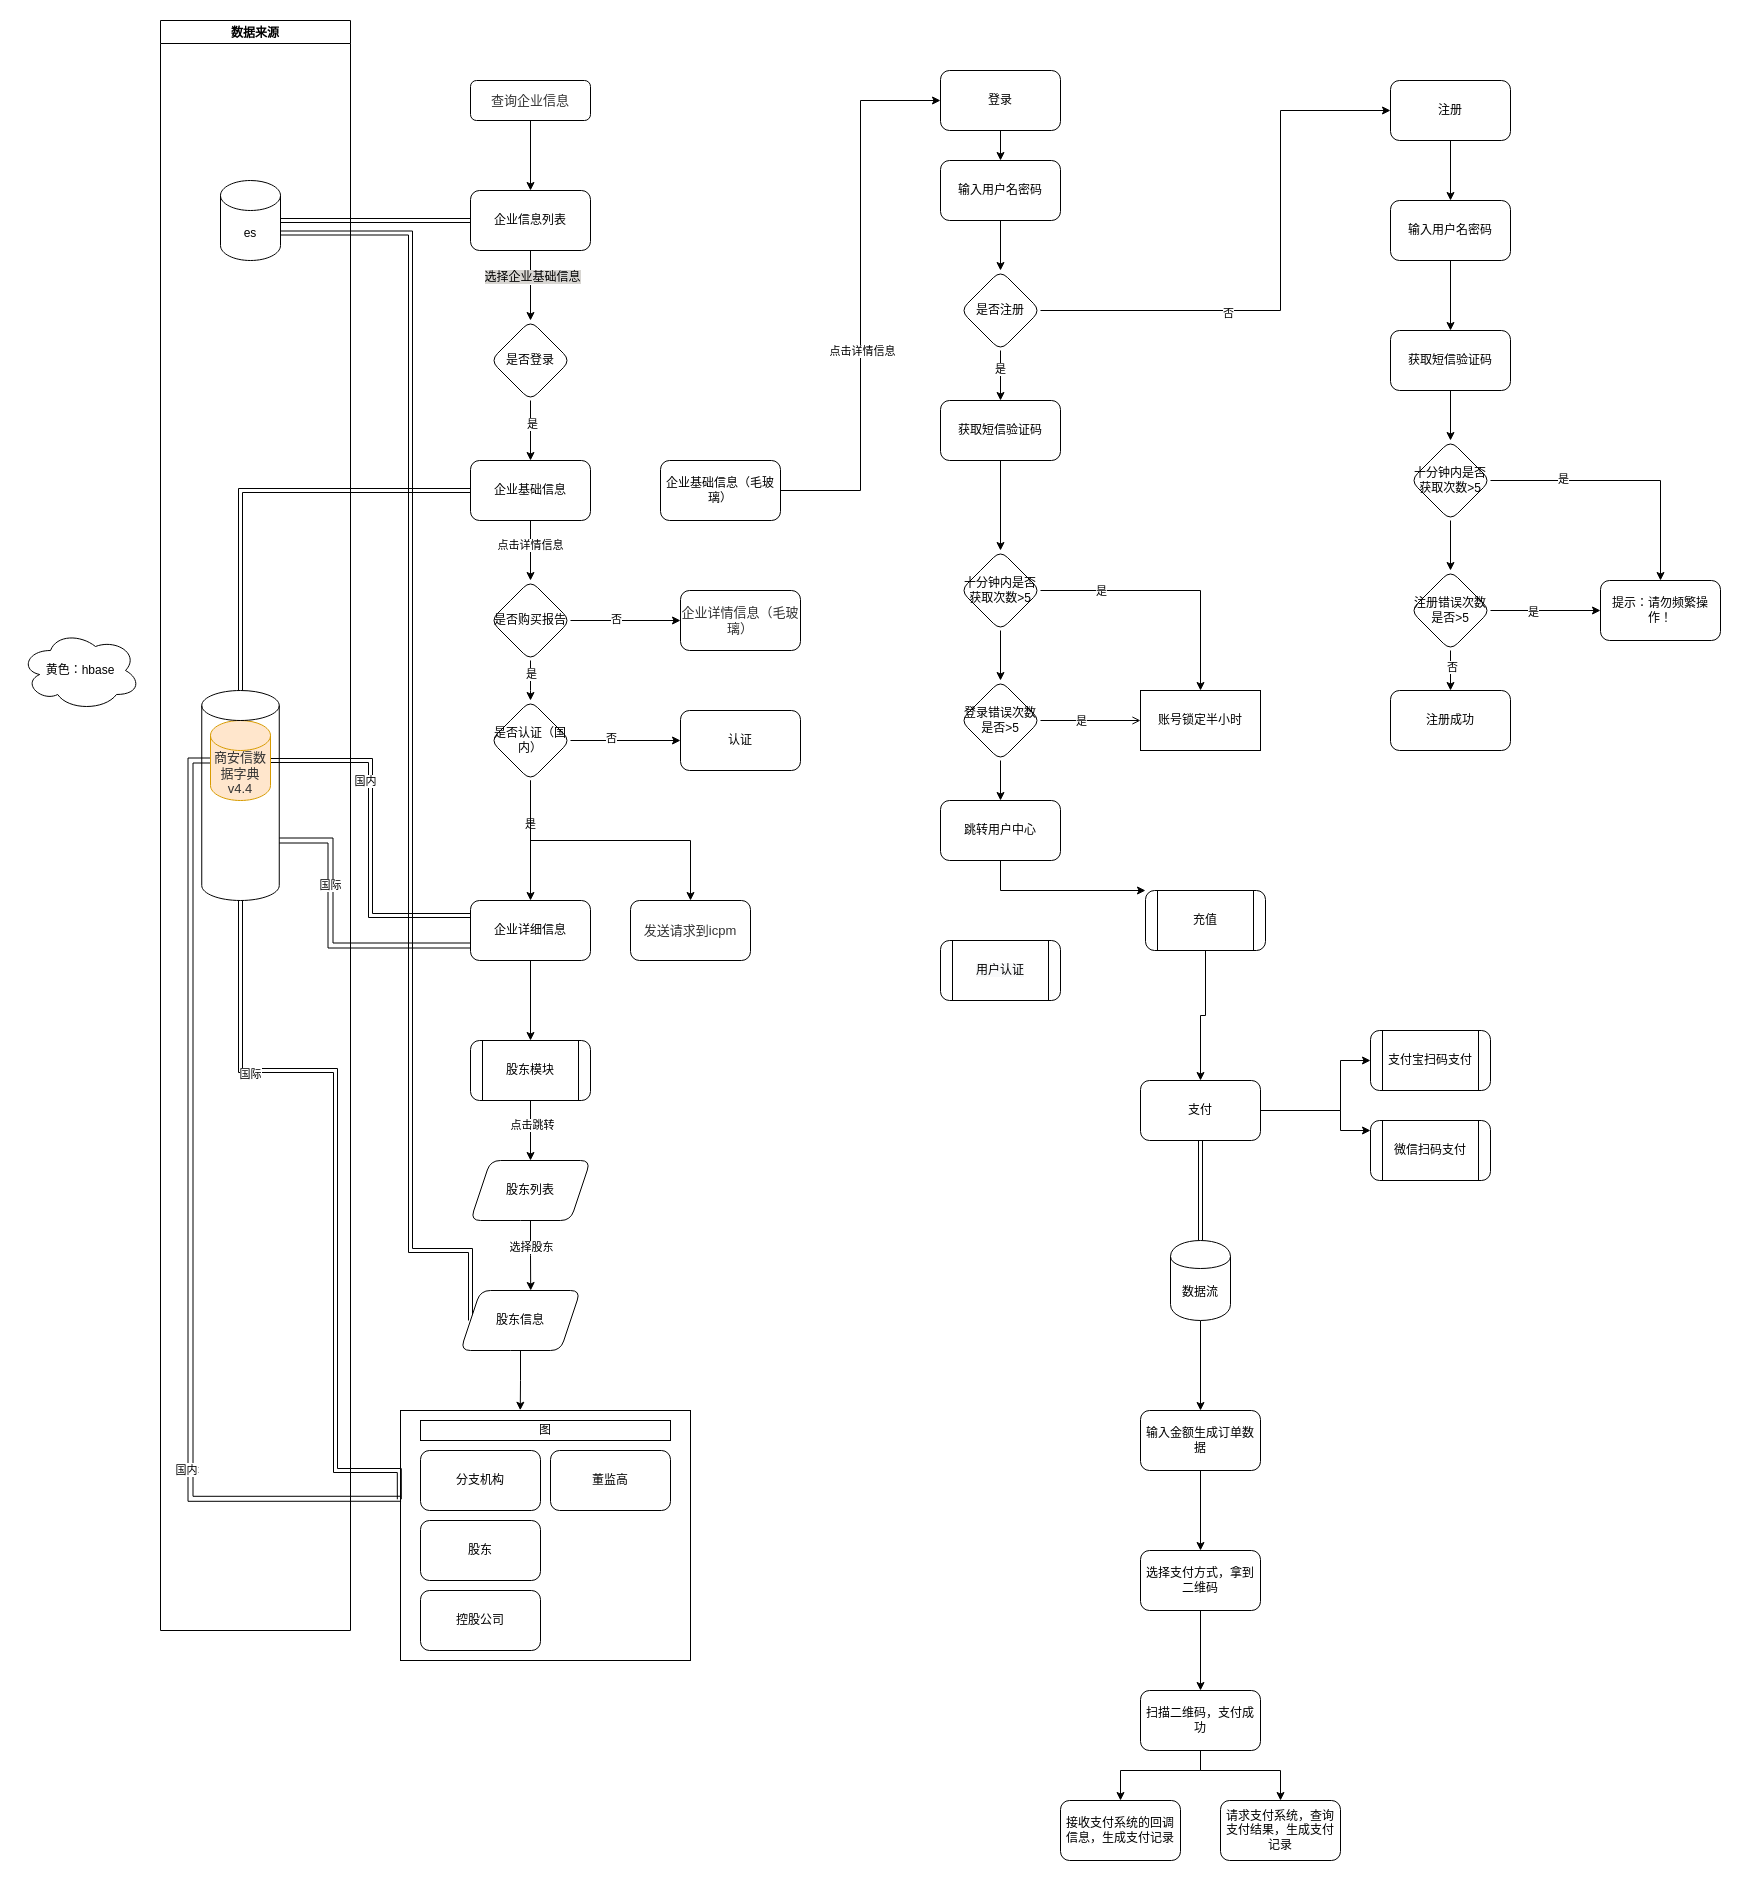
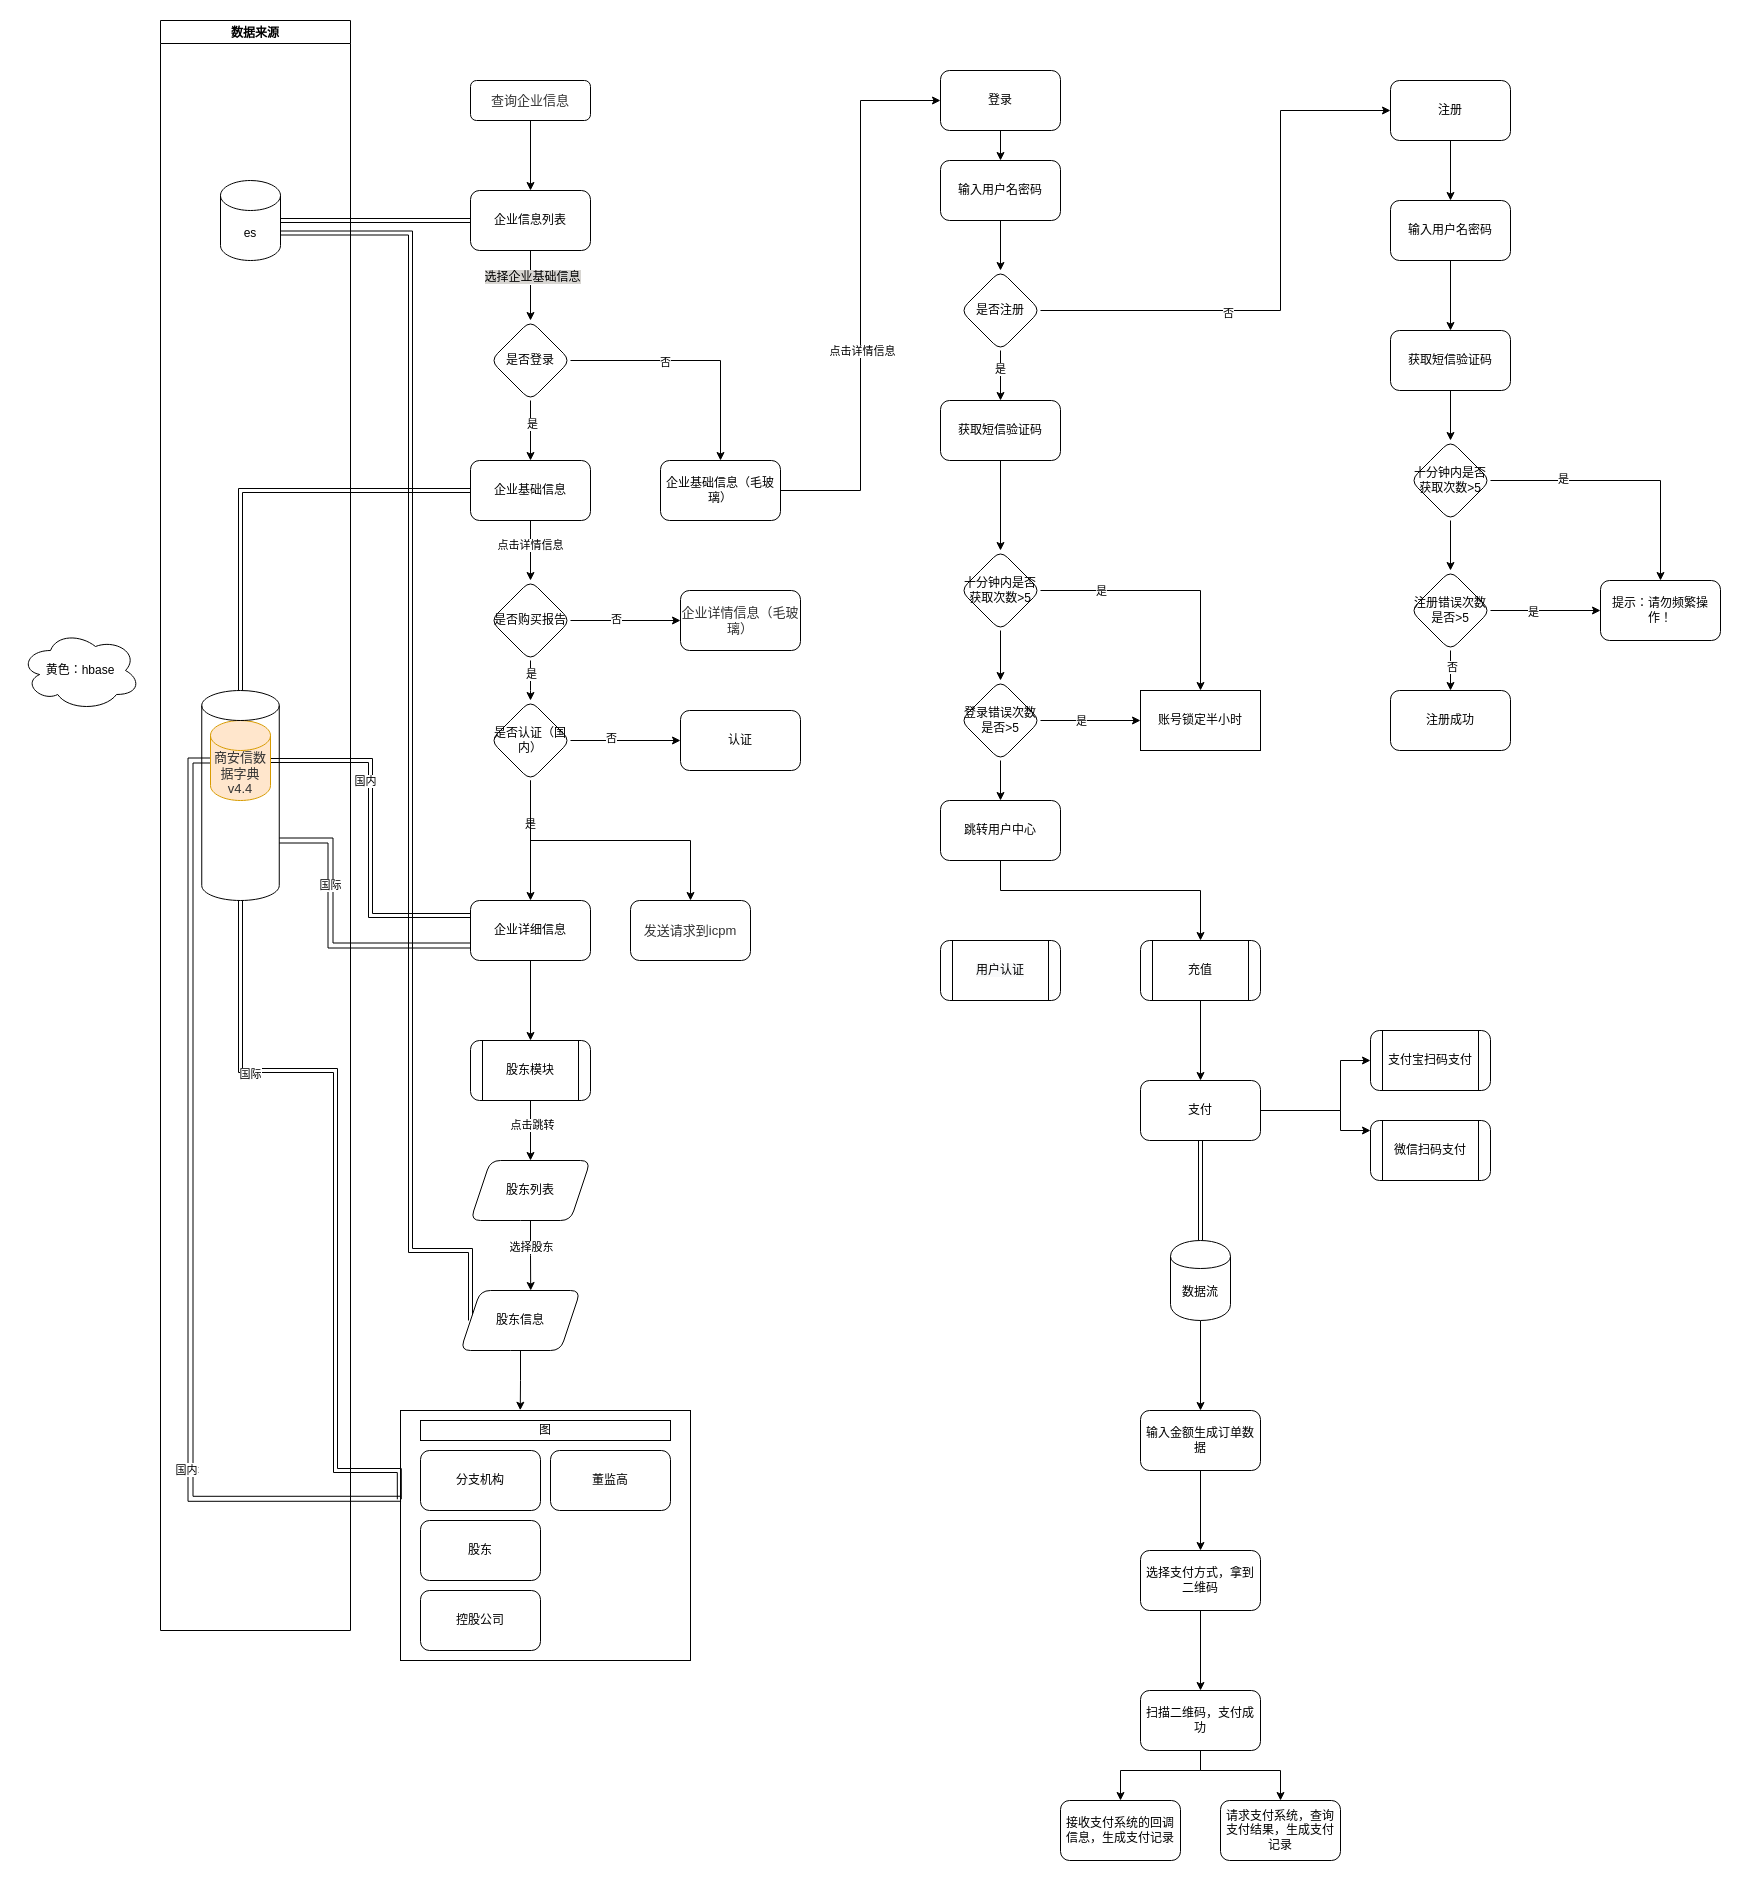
edge "是否登录" -> "企业基础信息（毛玻璃）": added, label "否"
edge "登录错误次数是否>5" -> "账号锁定半小时": arrowhead open -> classic
node "充值": moved (1206, 921) -> (1201, 971)
